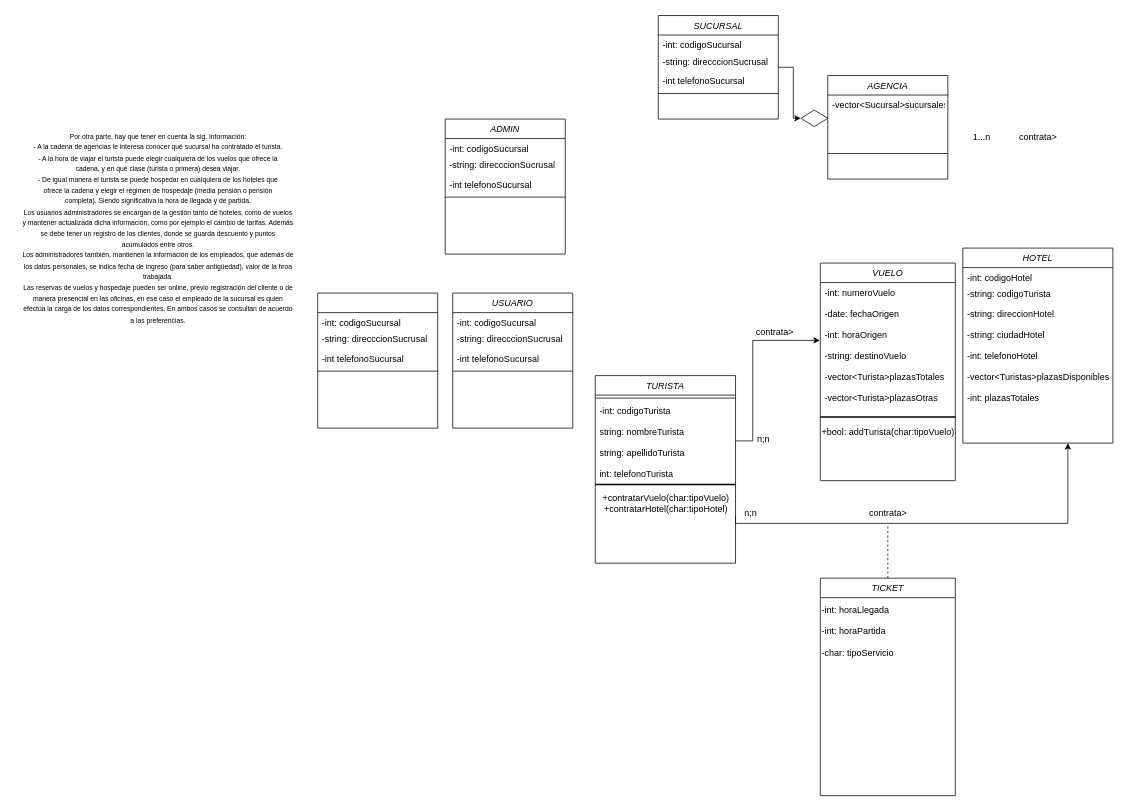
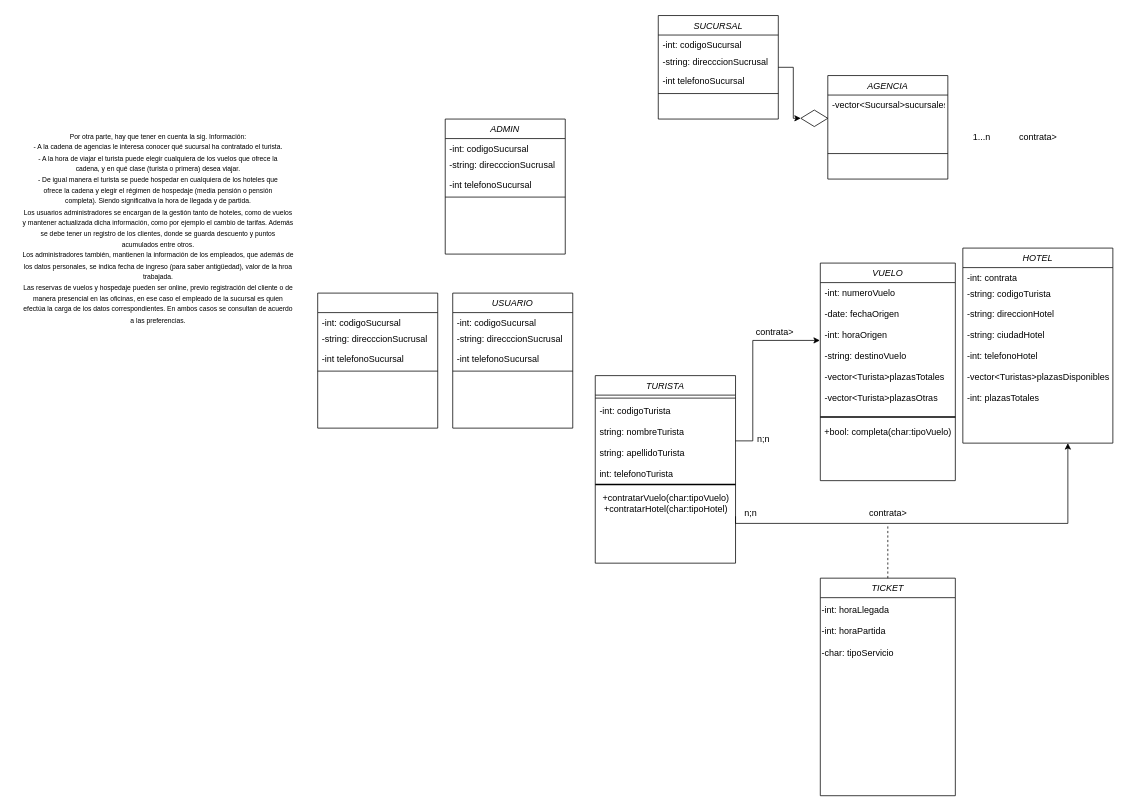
node "-int: codigoHotel": label "-int: codigoHotel" -> "-int: contrata"
node "+bool: addTurista(char:tipoVuelo)": label "+bool: addTurista(char:tipoVuelo)" -> "+bool: completa(char:tipoVuelo)"
